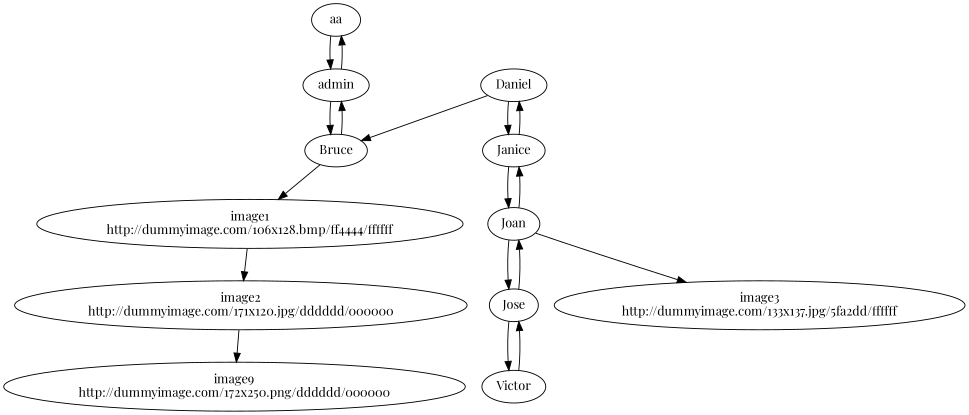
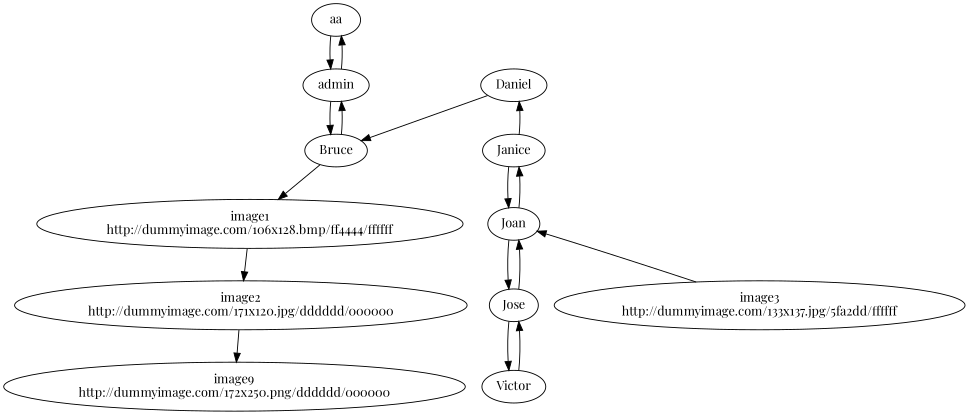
edge "Daniel" -> "Janice": removed
edge "Joan" -> "image3 http://dummyimage.com/133x137.jpg/5fa2dd/ffffff": reversed
